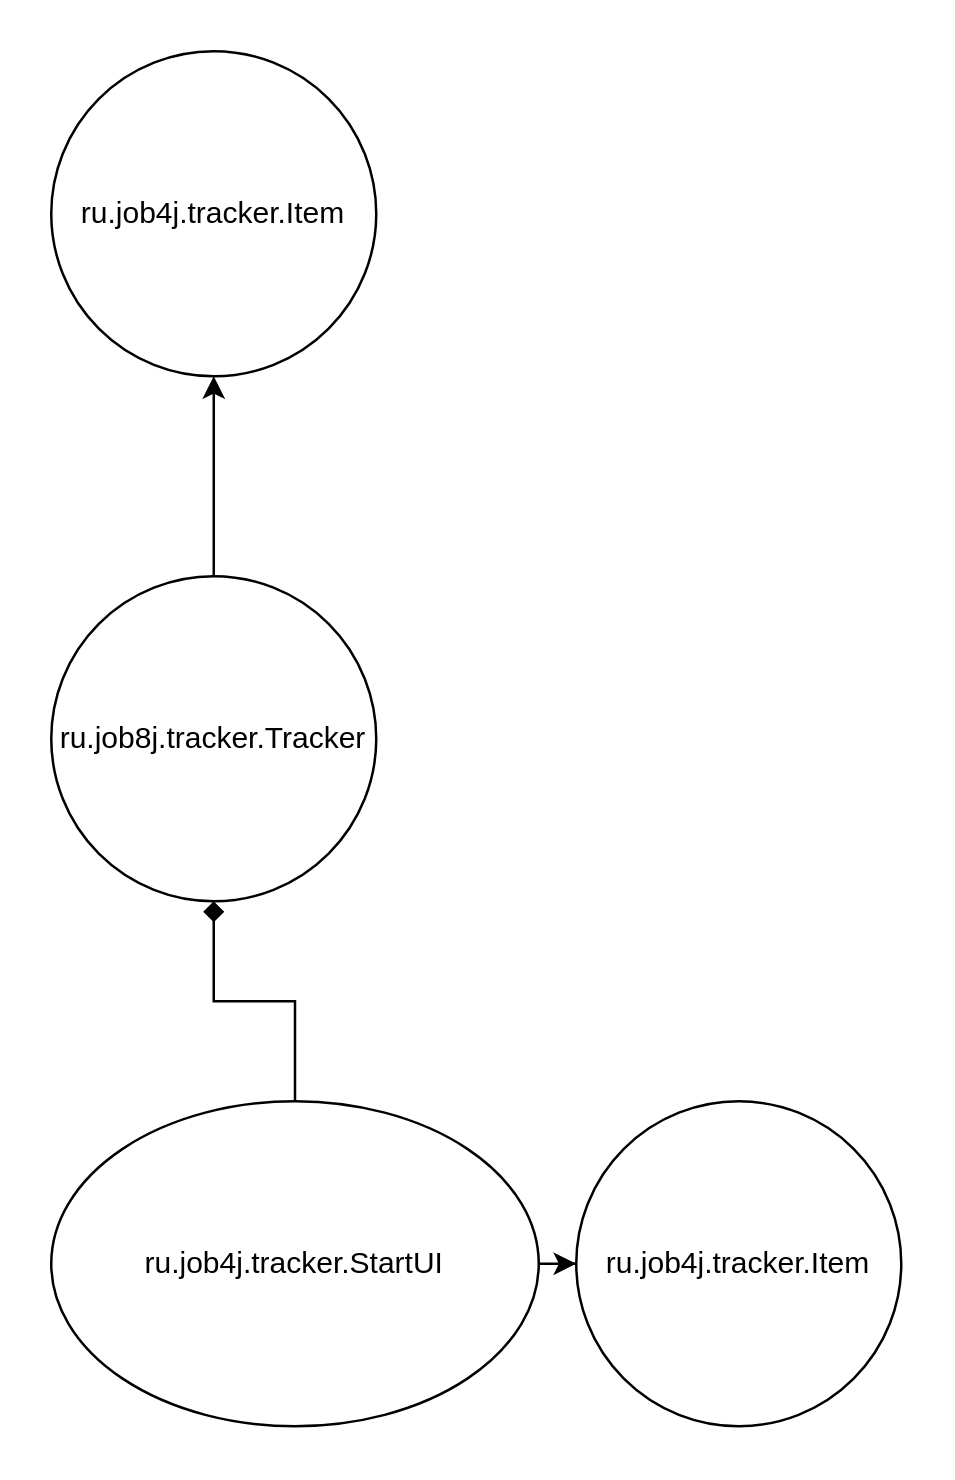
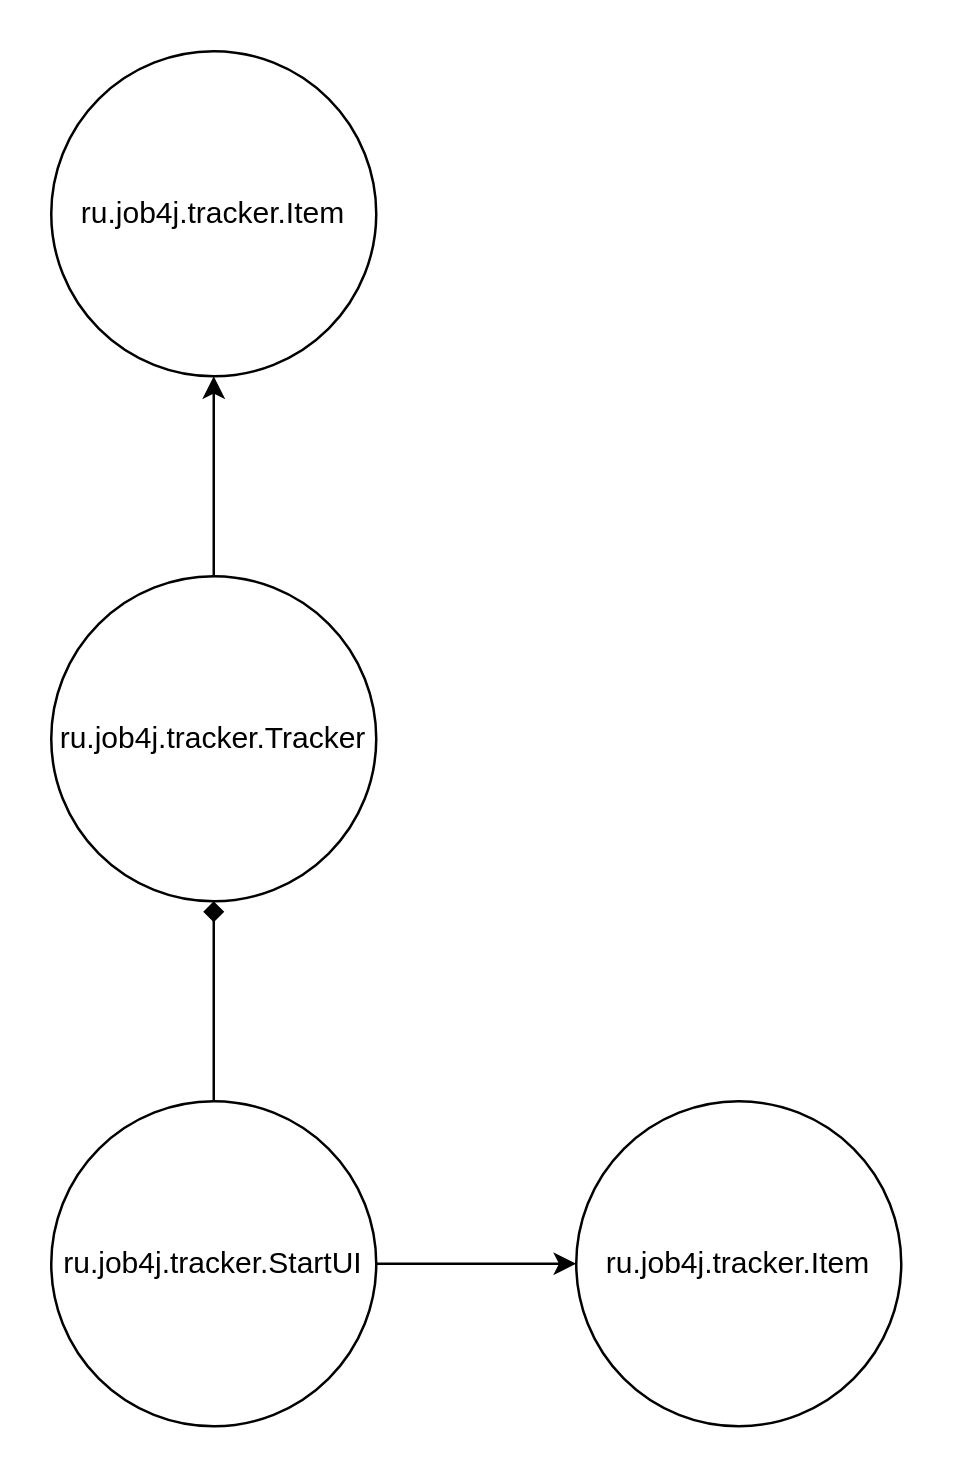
node "ru.job8j.tracker.Tracker": label "ru.job8j.tracker.Tracker" -> "ru.job4j.tracker.Tracker"
node "ru.job4j.tracker.StartUI": size 488x325 -> 325x325
